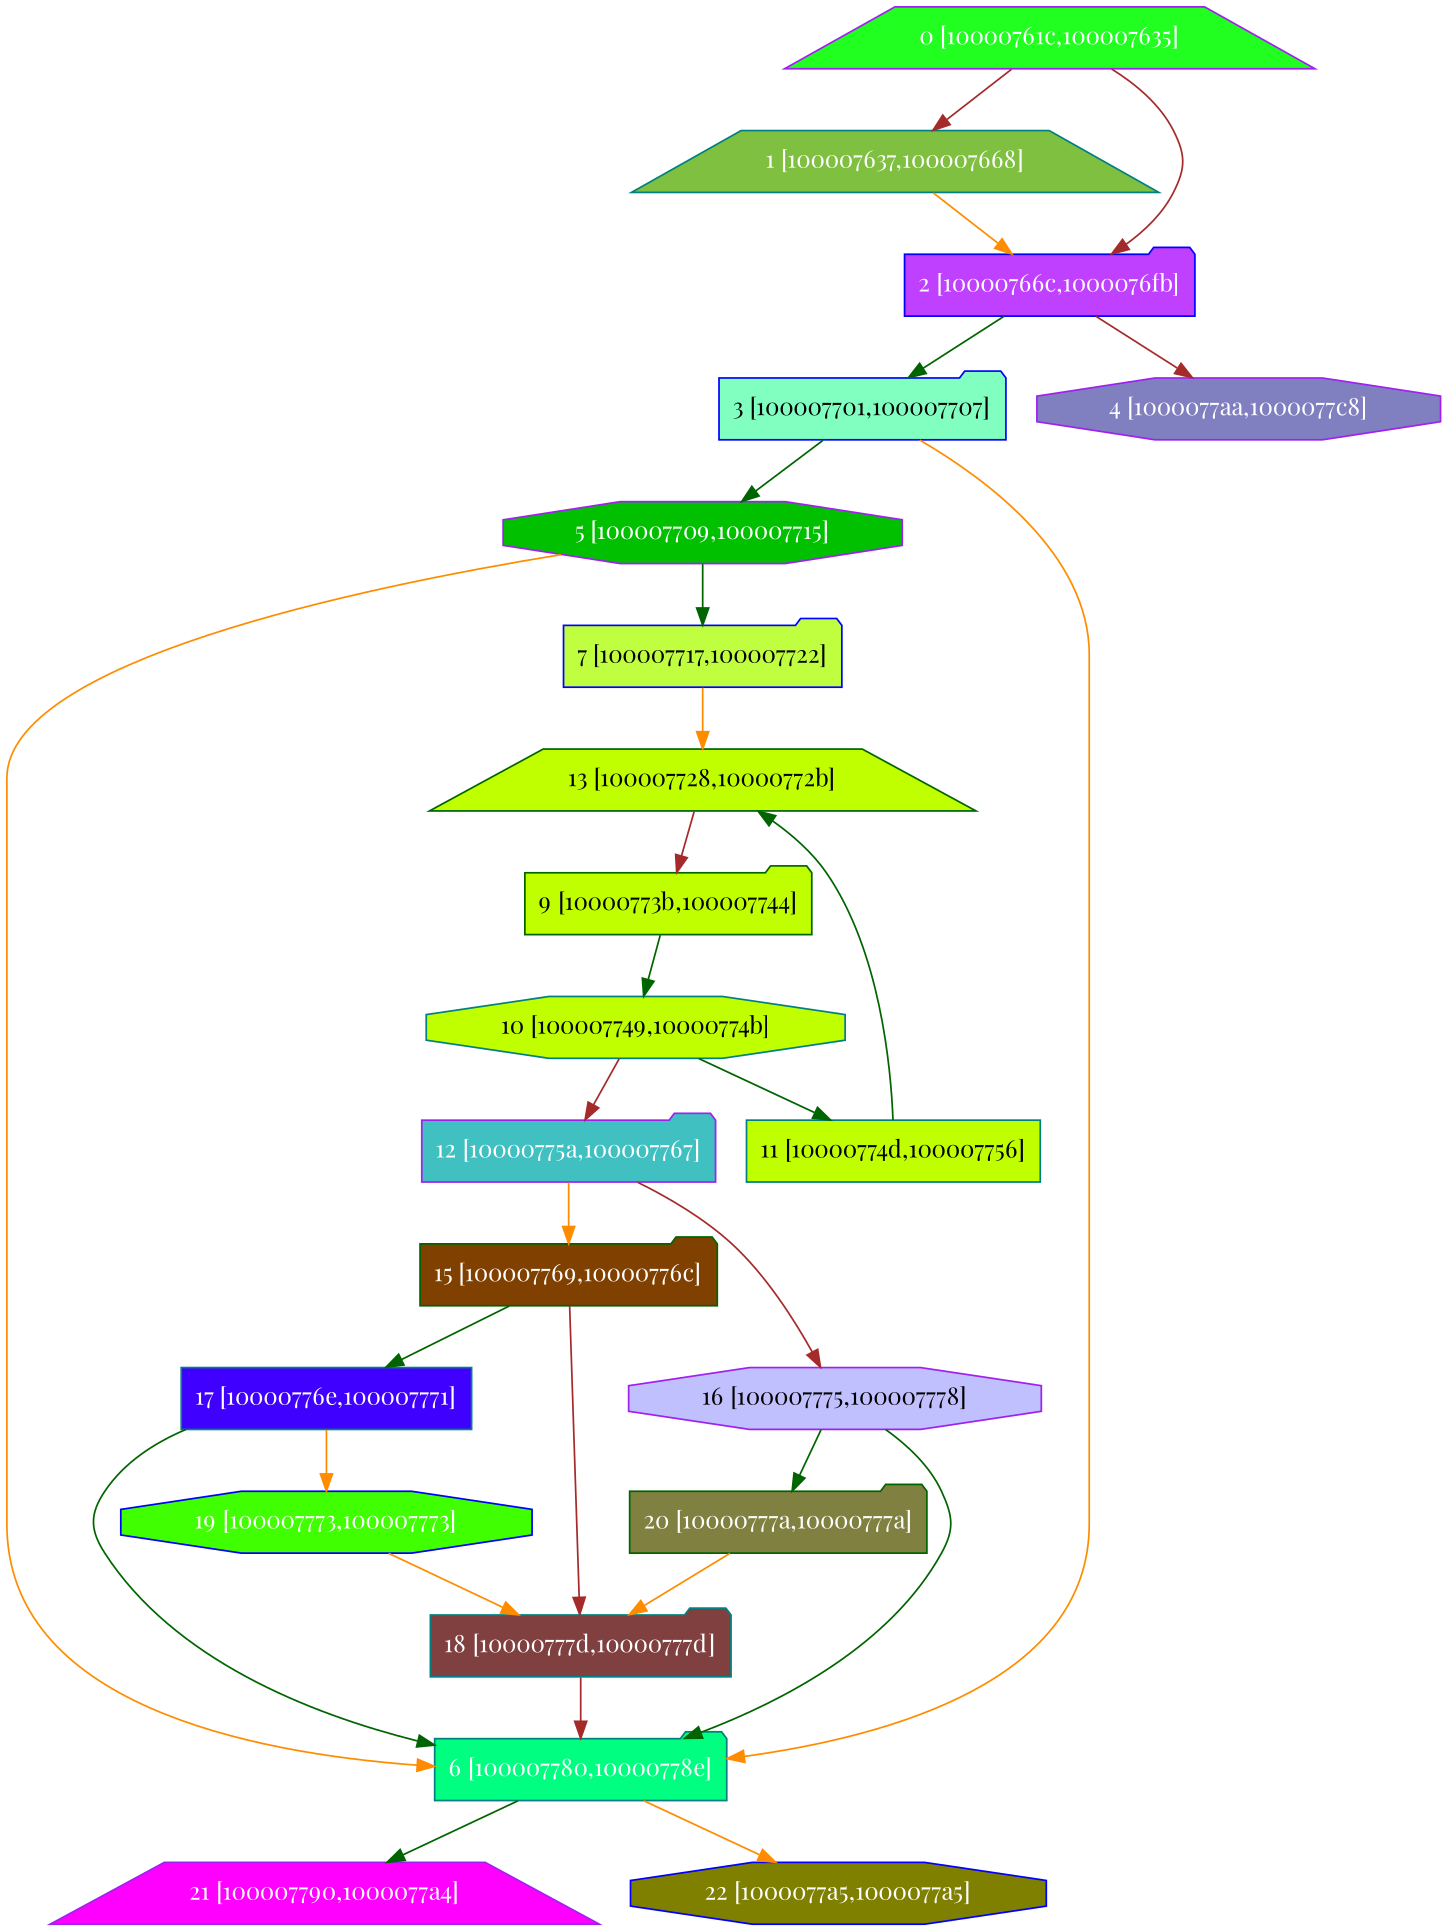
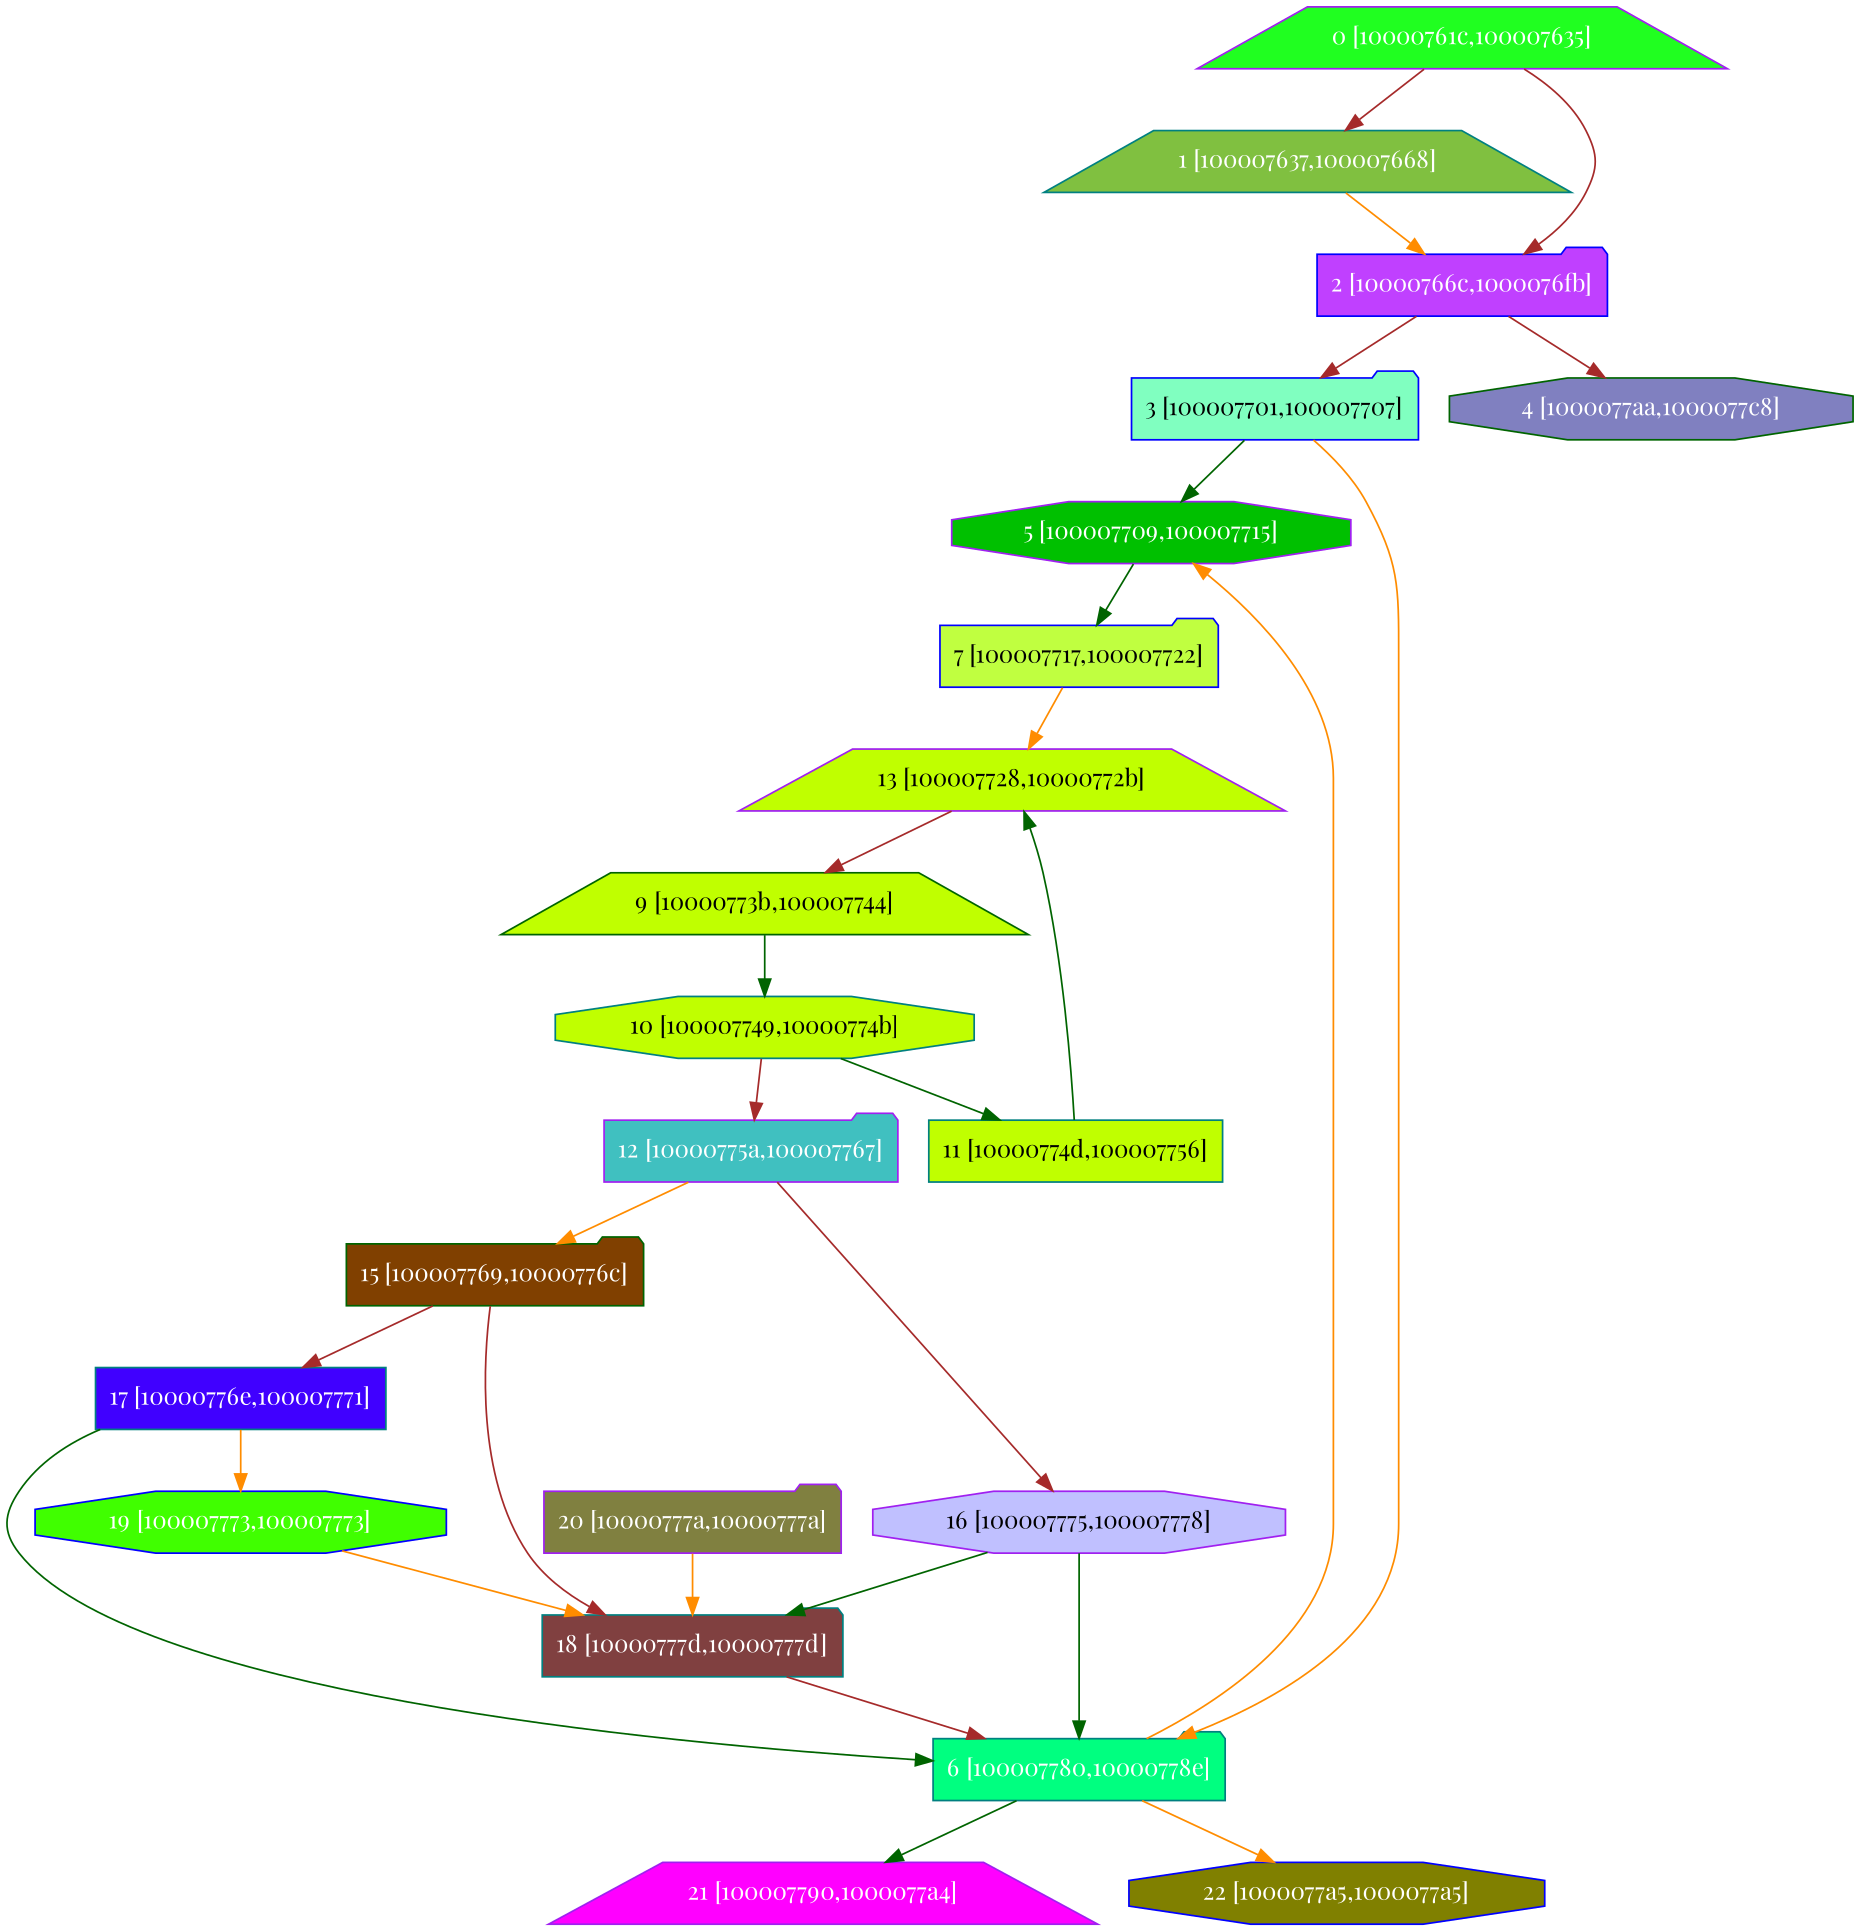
edge "2 [10000766c,1000076fb]" -> "3 [100007701,100007707]": color darkgreen -> brown
node "4 [1000077aa,1000077c8]": color purple -> darkgreen
node "13 [100007728,10000772b]": color darkgreen -> purple
node "9 [10000773b,100007744]": shape folder -> trapezium
edge "5 [100007709,100007715]" -> "6 [100007780,10000778e]": reversed
edge "15 [100007769,10000776c]" -> "17 [10000776e,100007771]": color darkgreen -> brown
edge "16 [100007775,100007778]" -> "20 [10000777a,10000777a]": now "16 [100007775,100007778]" -> "18 [10000777d,10000777d]"
node "20 [10000777a,10000777a]": color darkgreen -> purple
